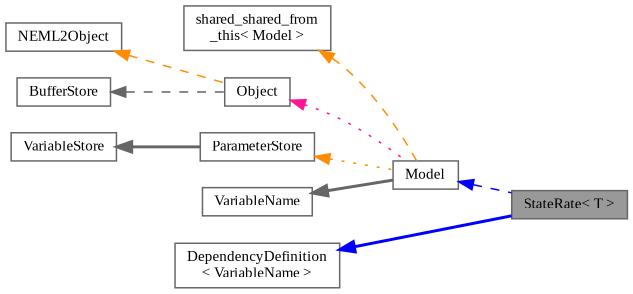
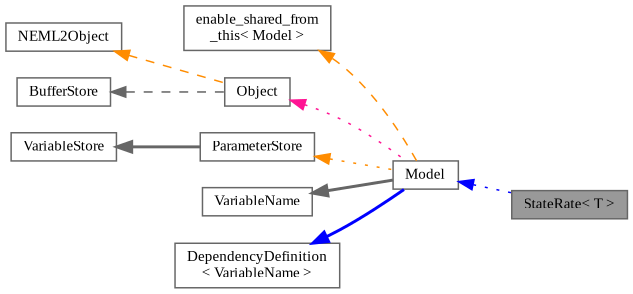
node "shared_shared_from _this< Model >": label "shared_shared_from _this< Model >" -> "enable_shared_from _this< Model >"
edge "StateRate< T >" -> "Model": style dashed -> dotted
edge "StateRate< T >" -> "DependencyDefinition < VariableName >": now "Model" -> "DependencyDefinition < VariableName >"
